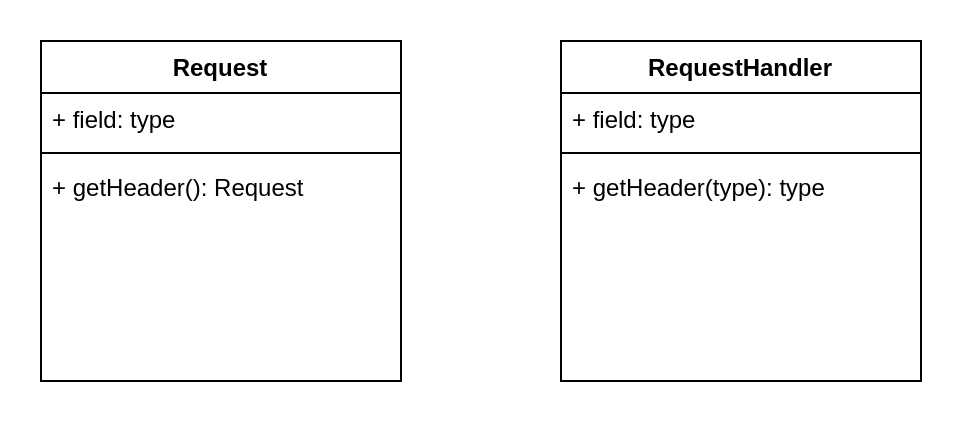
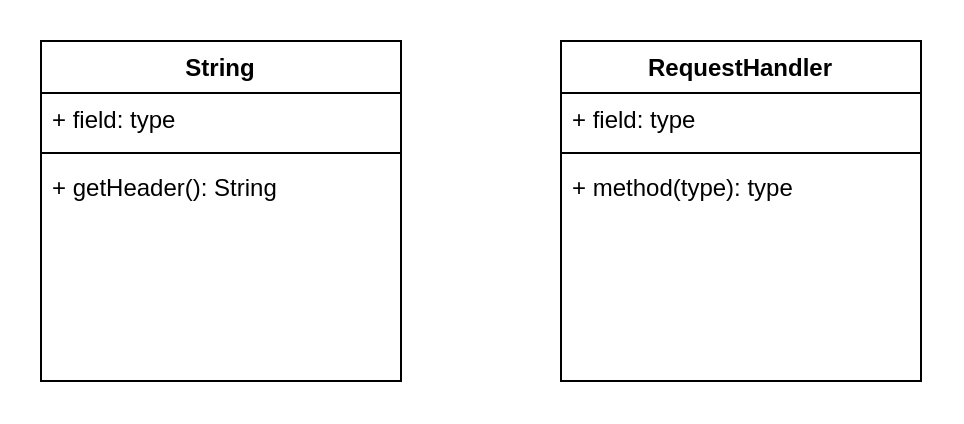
node "Request": label "Request" -> "String"
node "+ getHeader(): Request": label "+ getHeader(): Request" -> "+ getHeader(): String"
node "+ getHeader(type): type": label "+ getHeader(type): type" -> "+ method(type): type"
